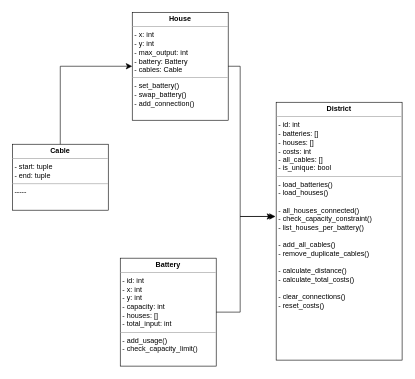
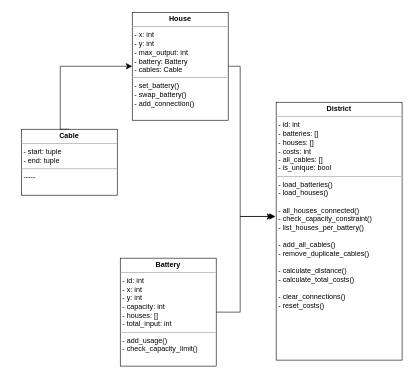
node "Cable - start: tuple - end: tuple -----": moved (60, 177) -> (69, 162)
